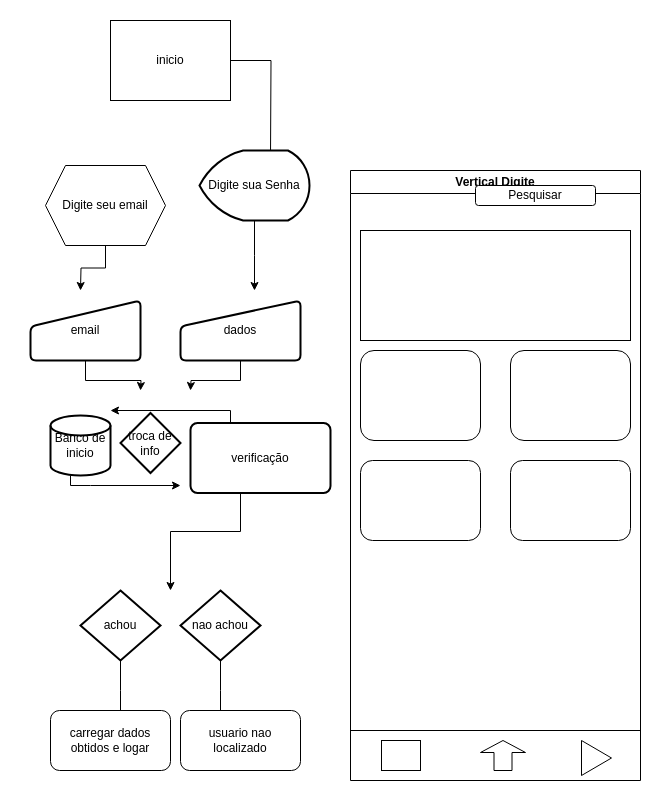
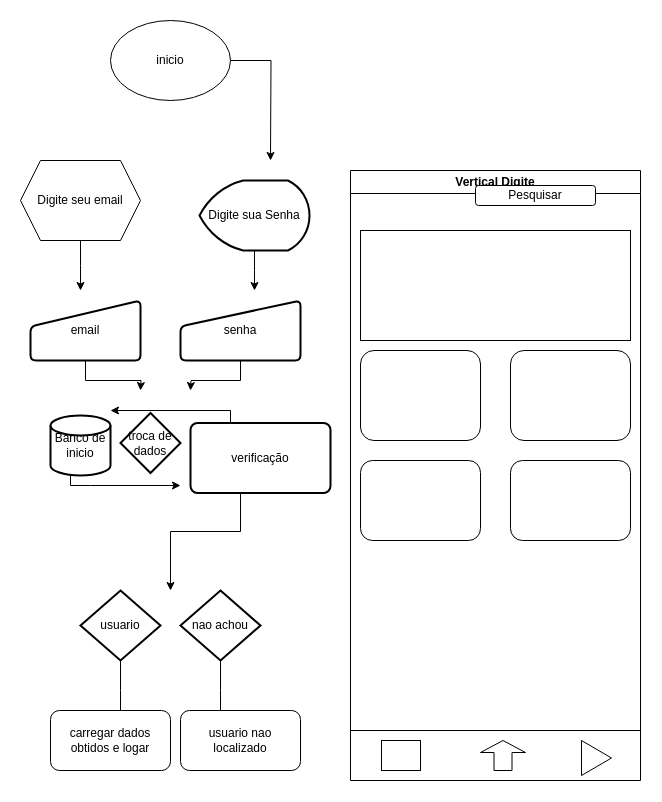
node "inicio": shape rectangle -> ellipse
node "Digite sua Senha": moved (255, 186) -> (255, 216)
node "Digite seu email": moved (106, 206) -> (81, 201)
node "dados": label "dados" -> "senha"
node "troca de info": label "troca de info" -> "troca de dados"
node "achou": label "achou" -> "usuario"
